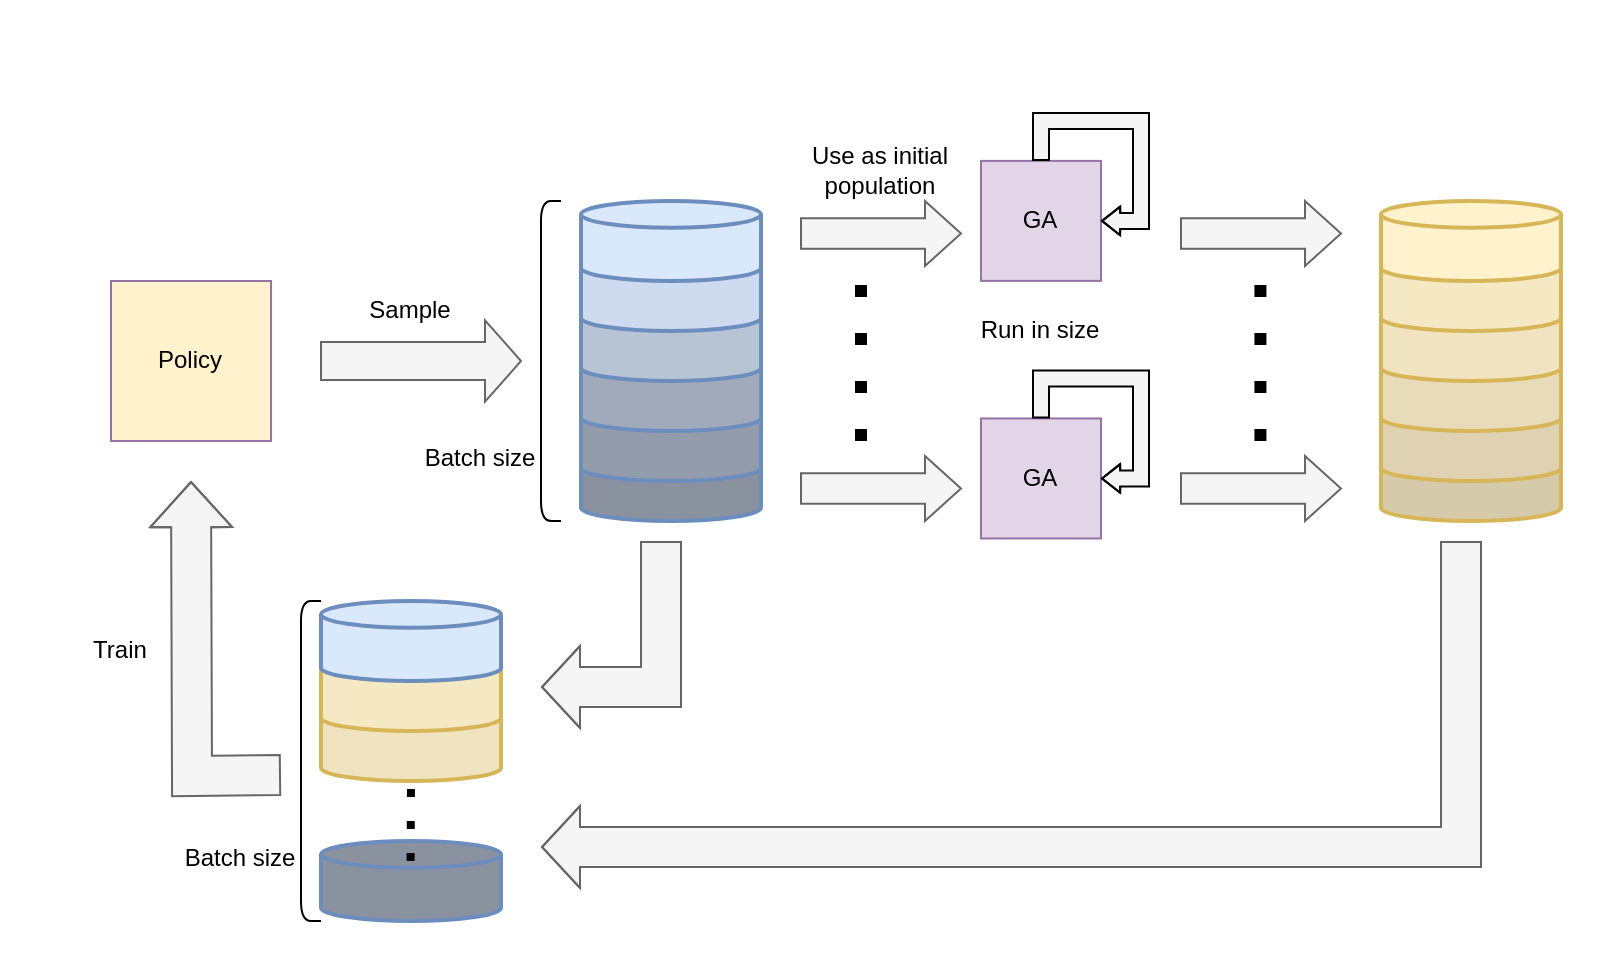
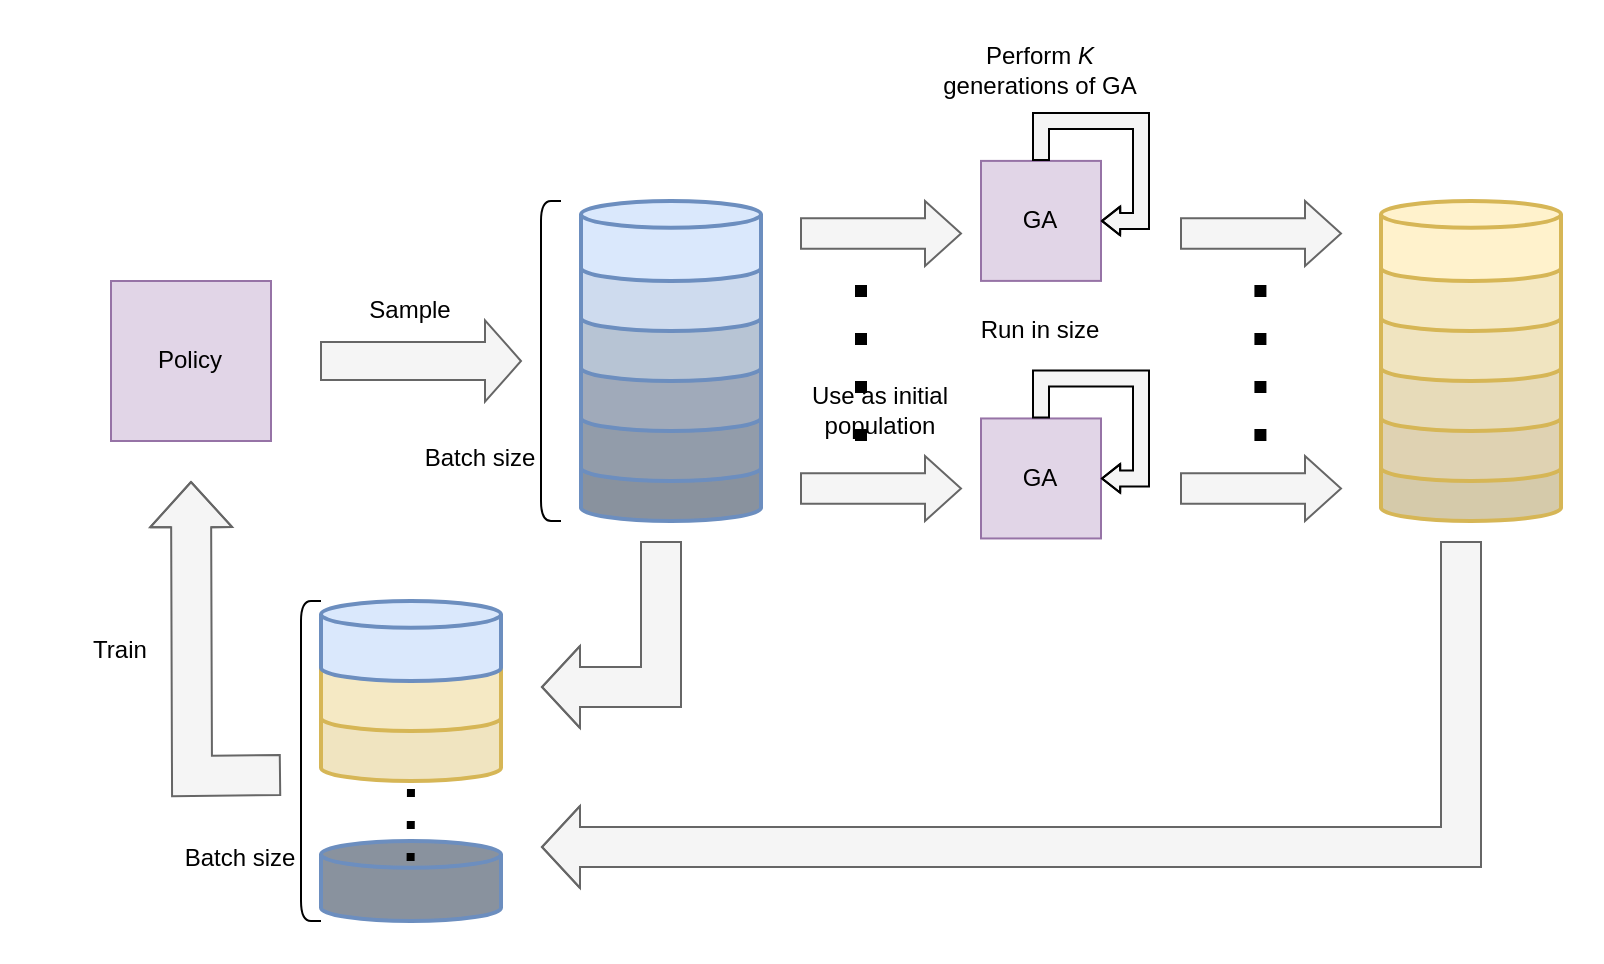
node "Perform K generations of GA": added
node "Use as initial population": moved (881, 171) -> (881, 411)
node "Policy": fillcolor #fff2cc -> #e1d5e7
